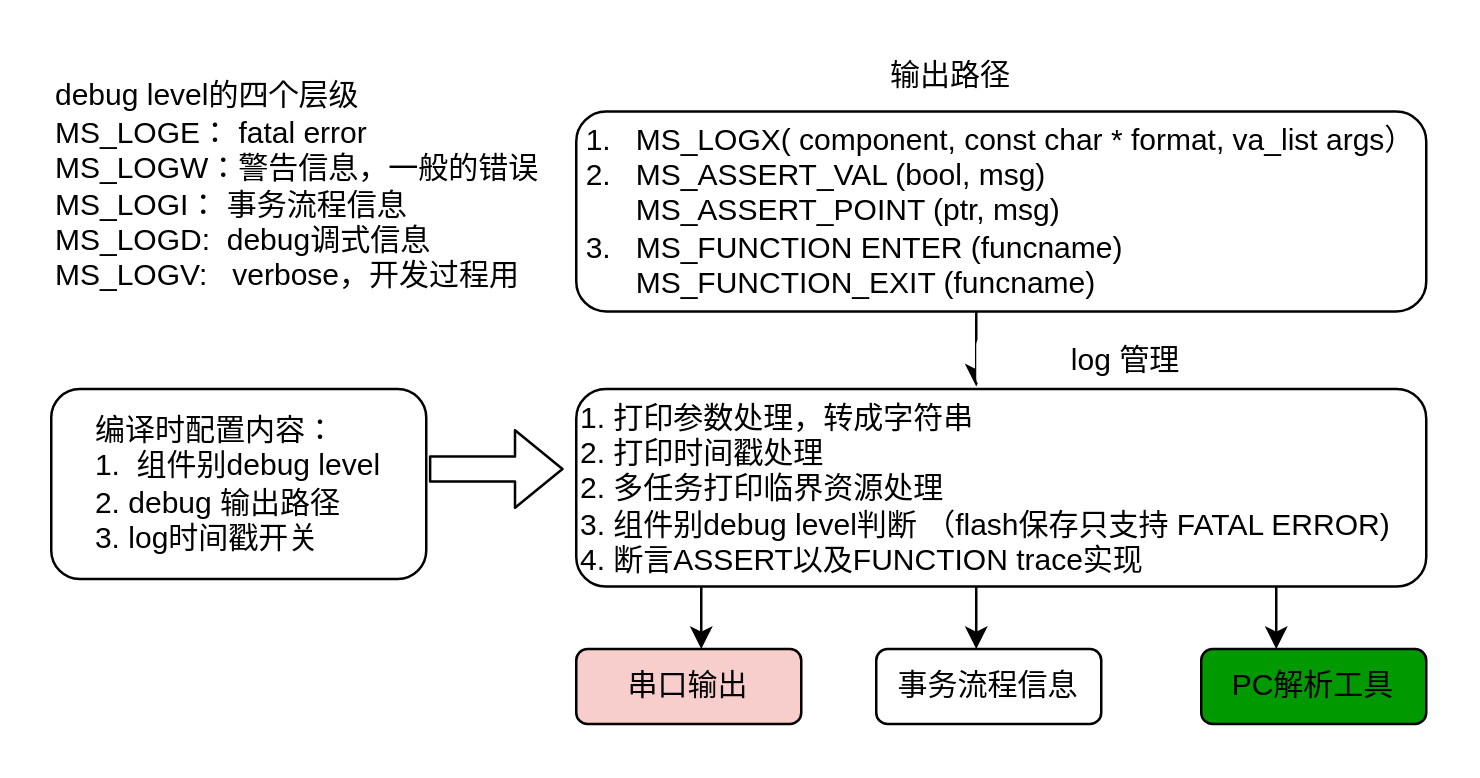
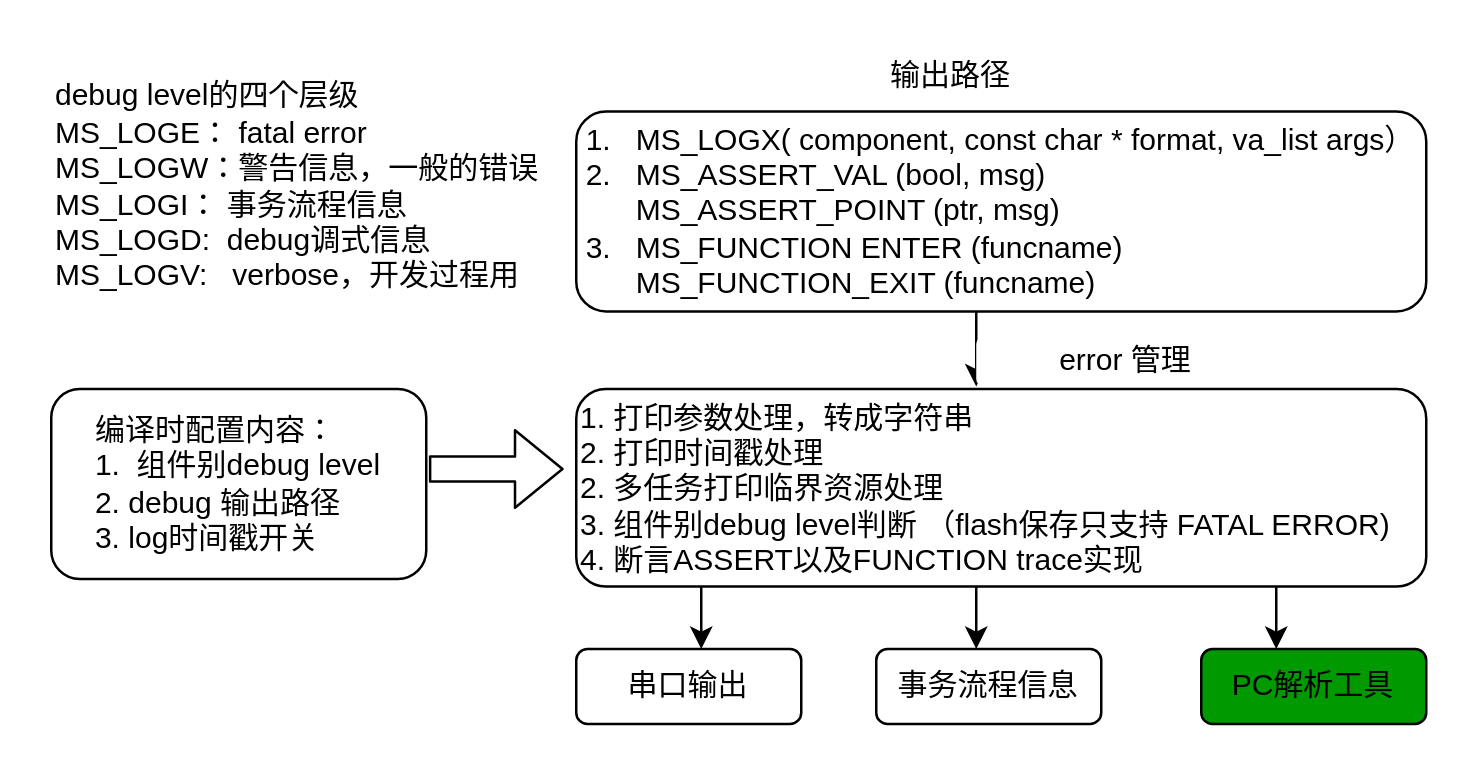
node "log 管理": label "log 管理" -> "error 管理"
node "串口输出": fillcolor #f8cecc -> #ffffff
